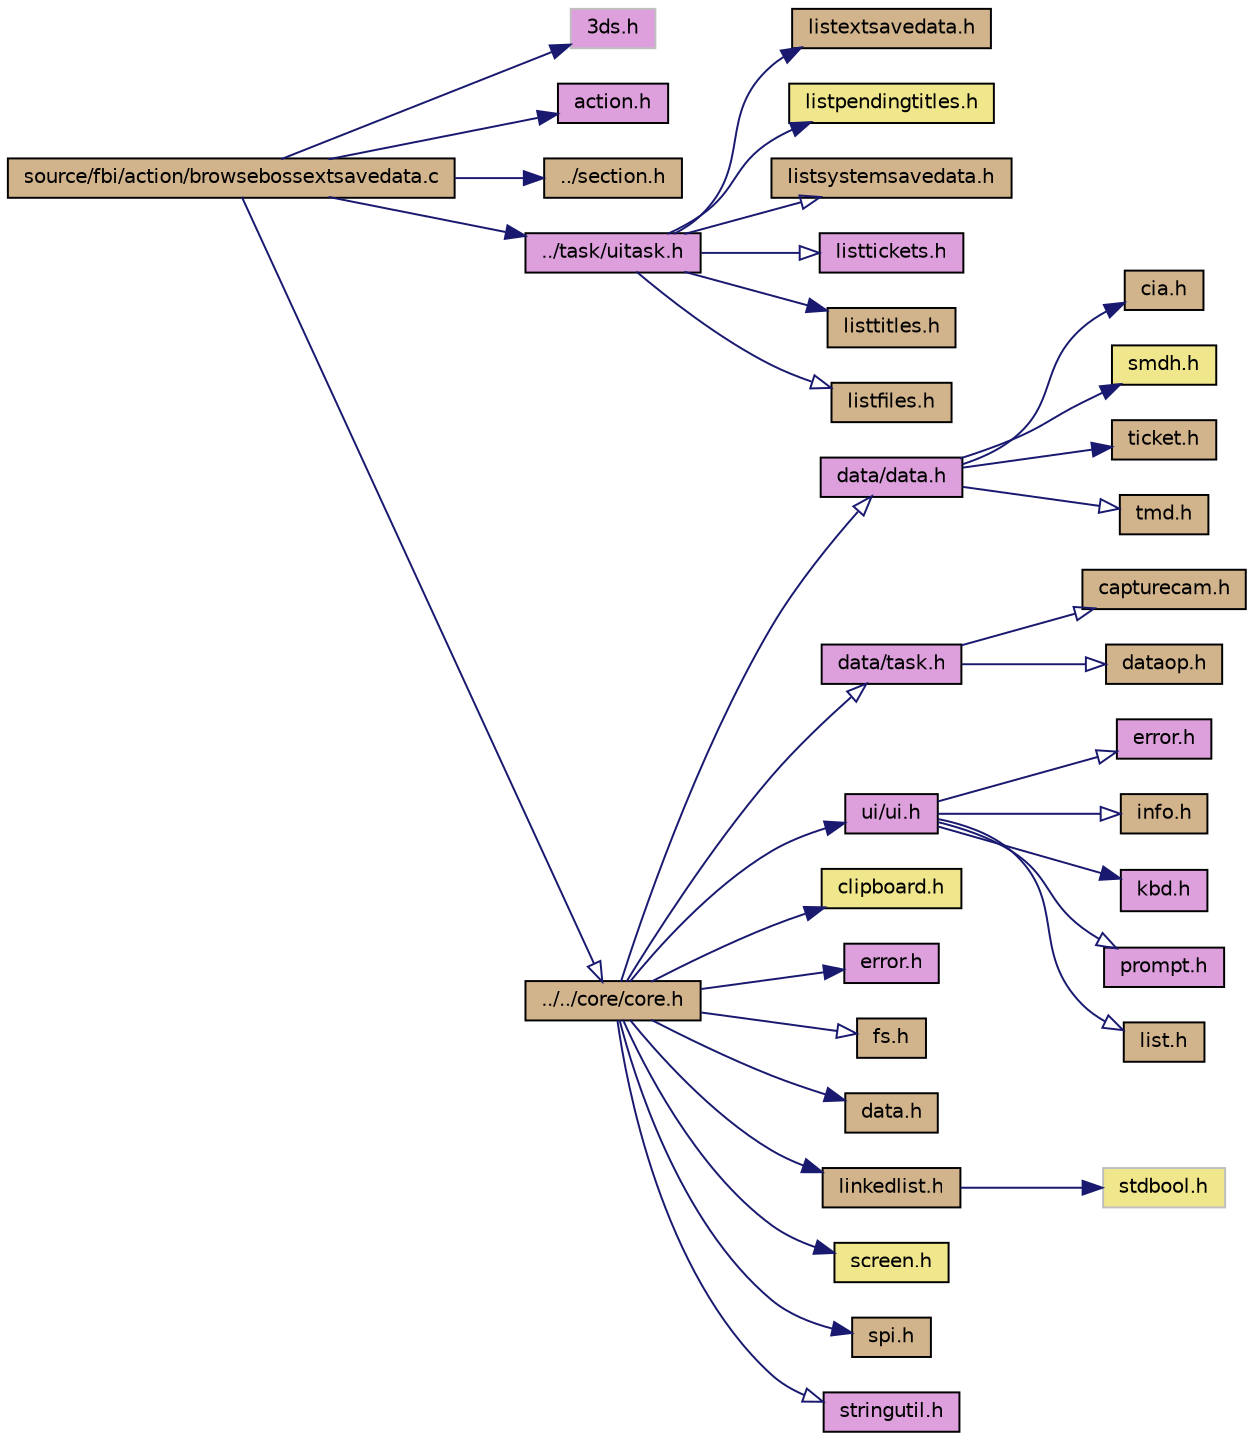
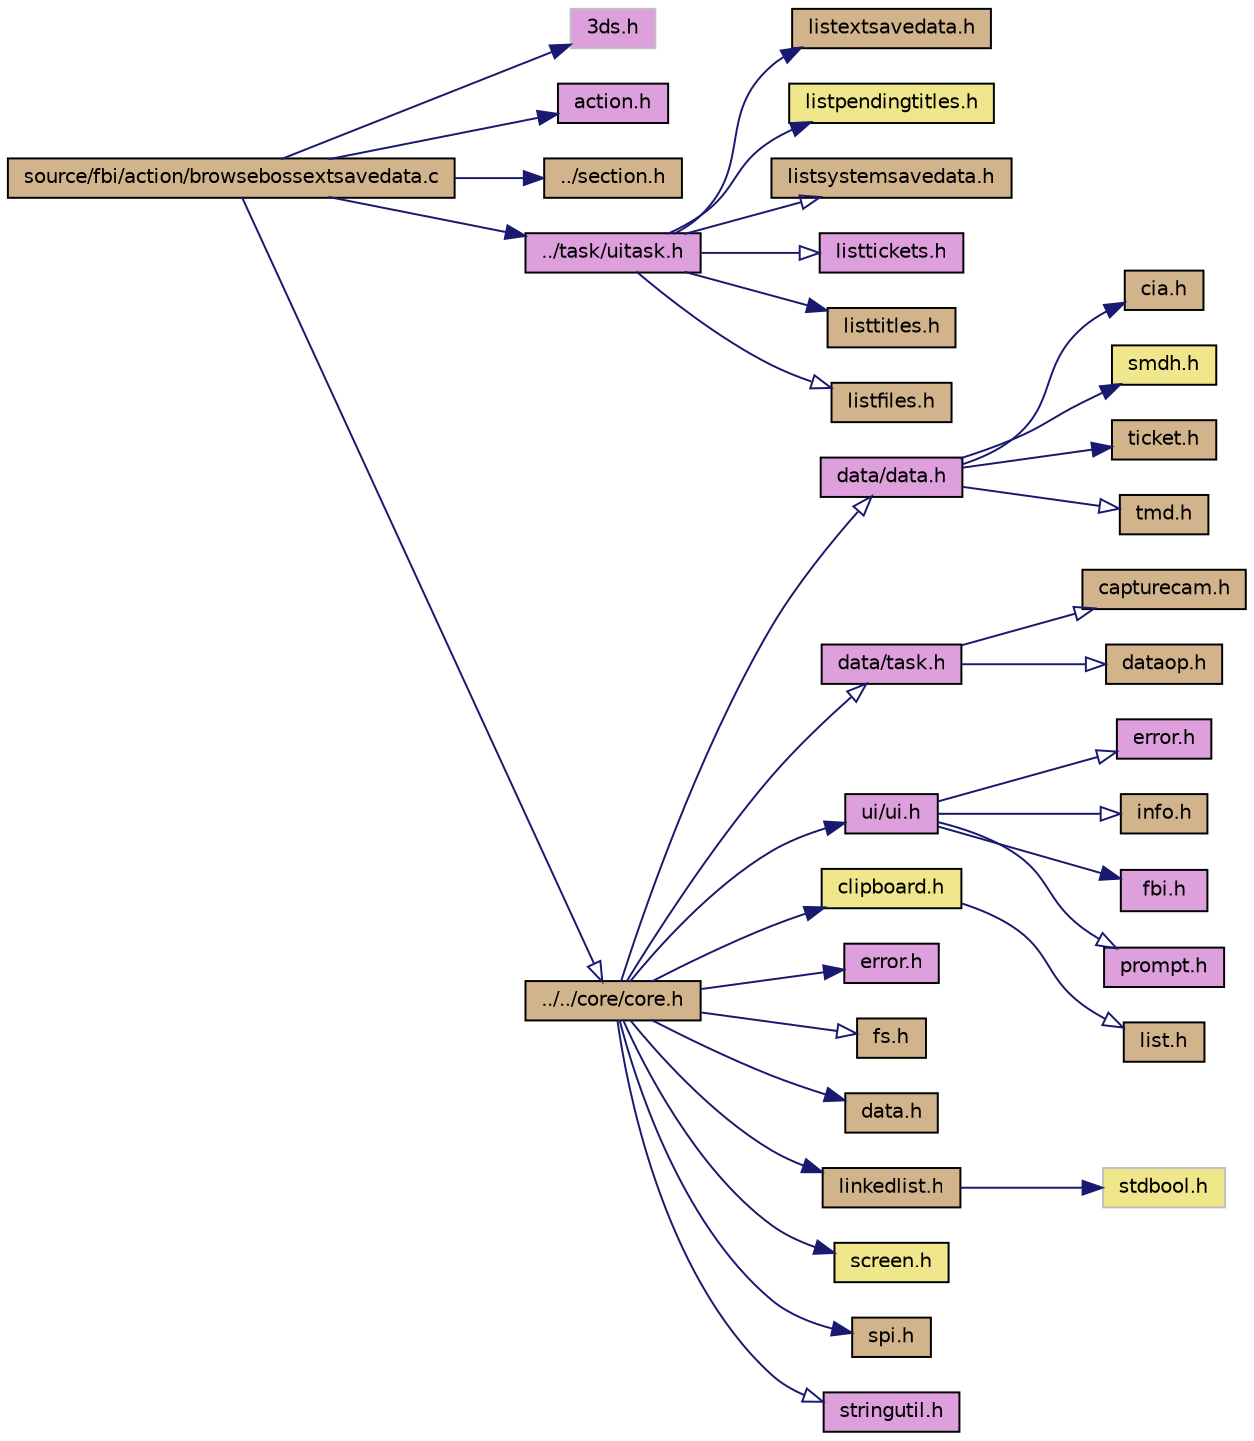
node "kbd.h": label "kbd.h" -> "fbi.h"
edge "ui/ui.h" -> "list.h": now "clipboard.h" -> "list.h"
